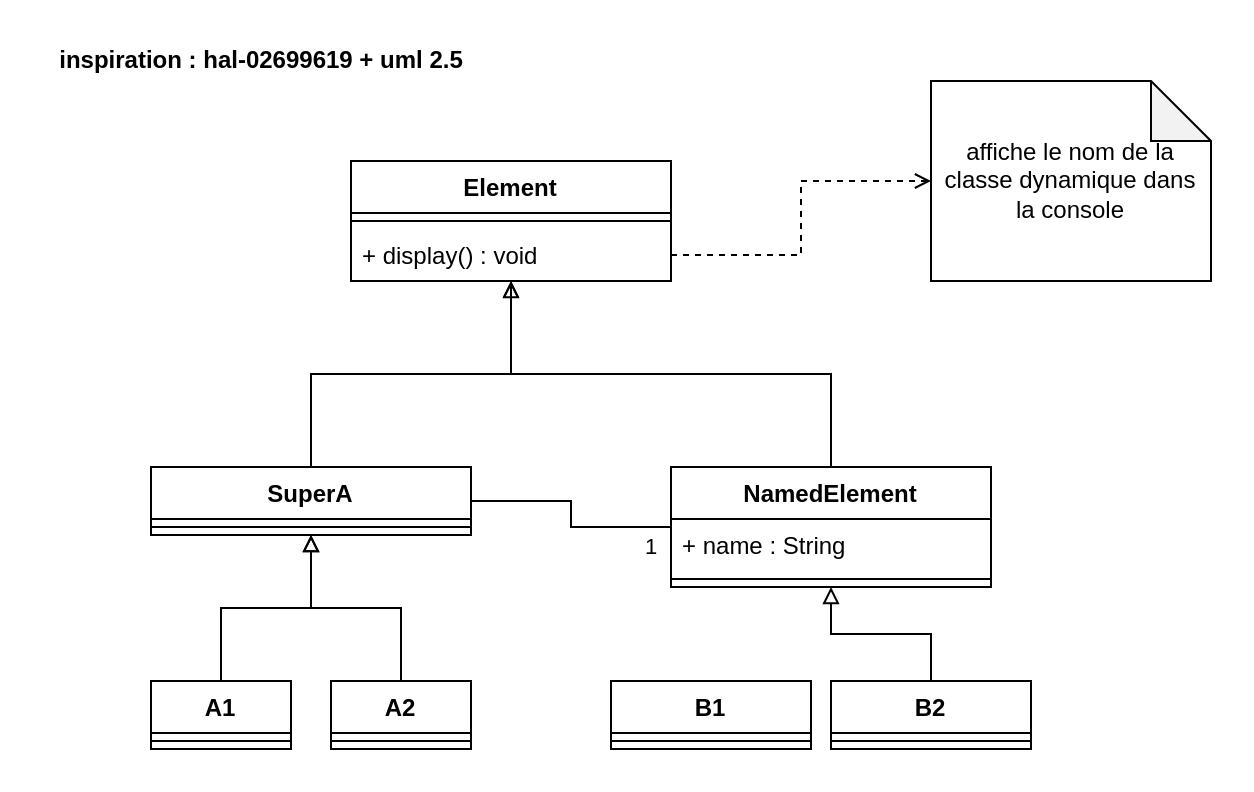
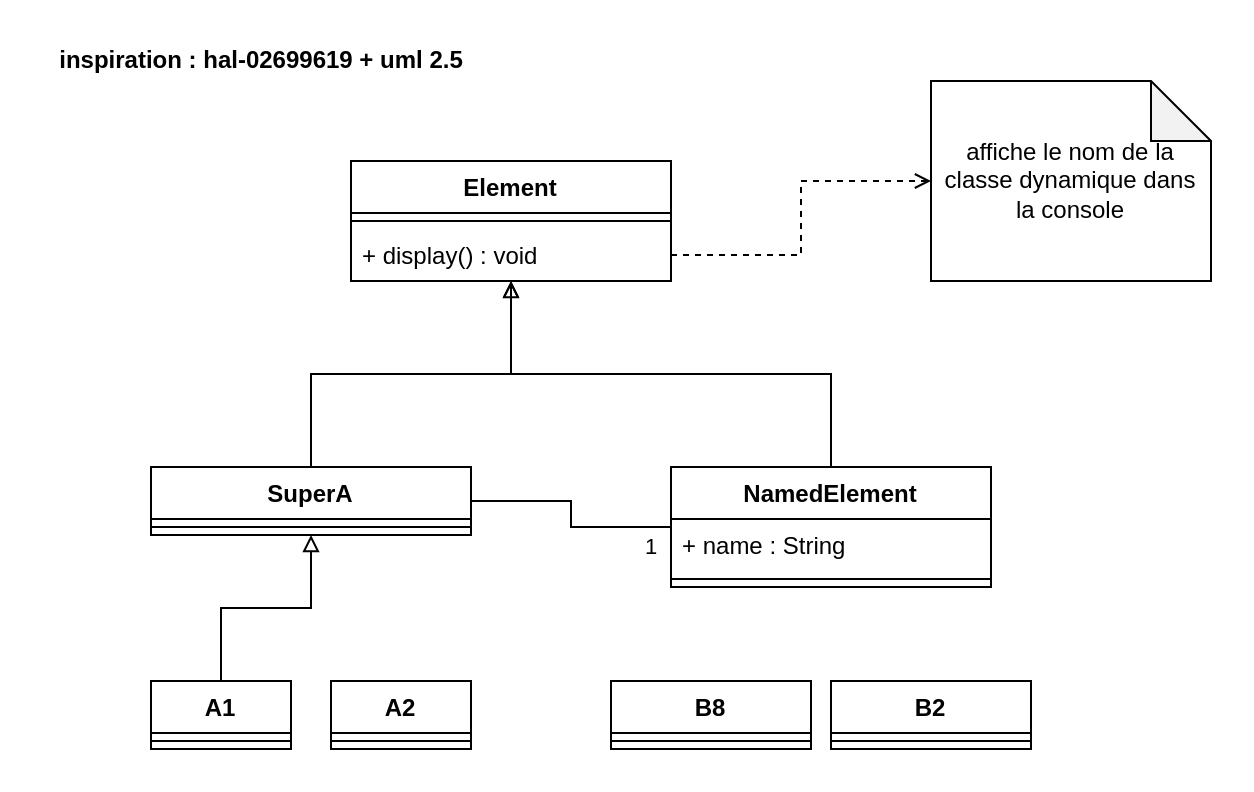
edge "A2" -> "SuperA": removed
edge "B2" -> "NamedElement": removed
node "B1": label "B1" -> "B8"
